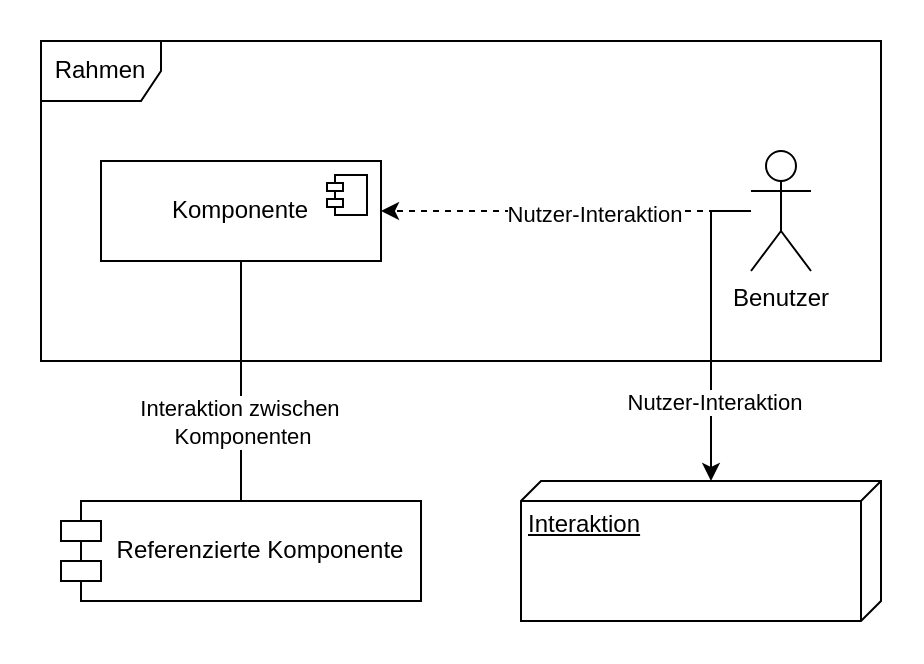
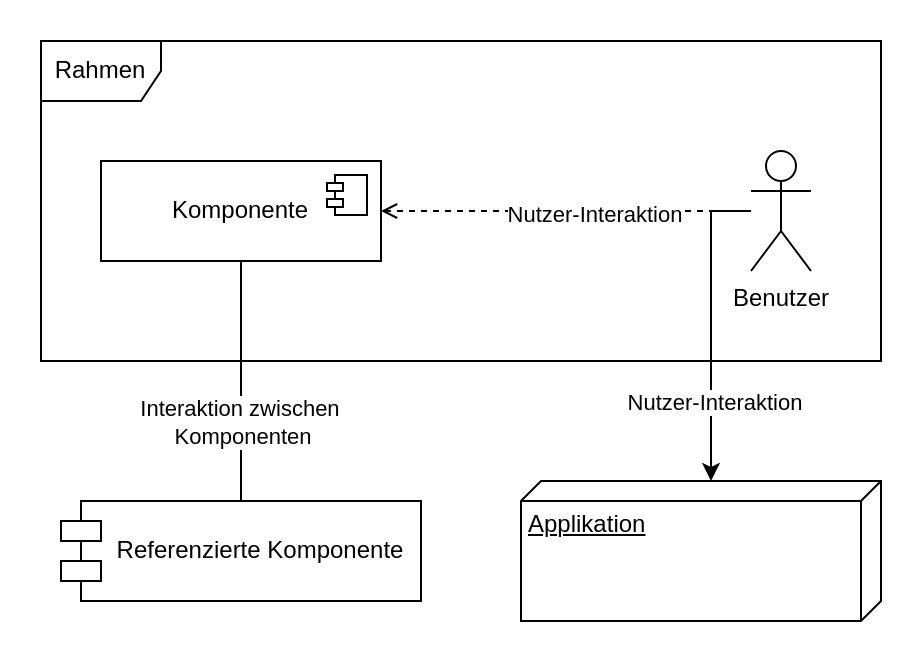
edge "Benutzer" -> "Komponente": arrowhead classic -> open
node "Interaktion": label "Interaktion" -> "Applikation"
